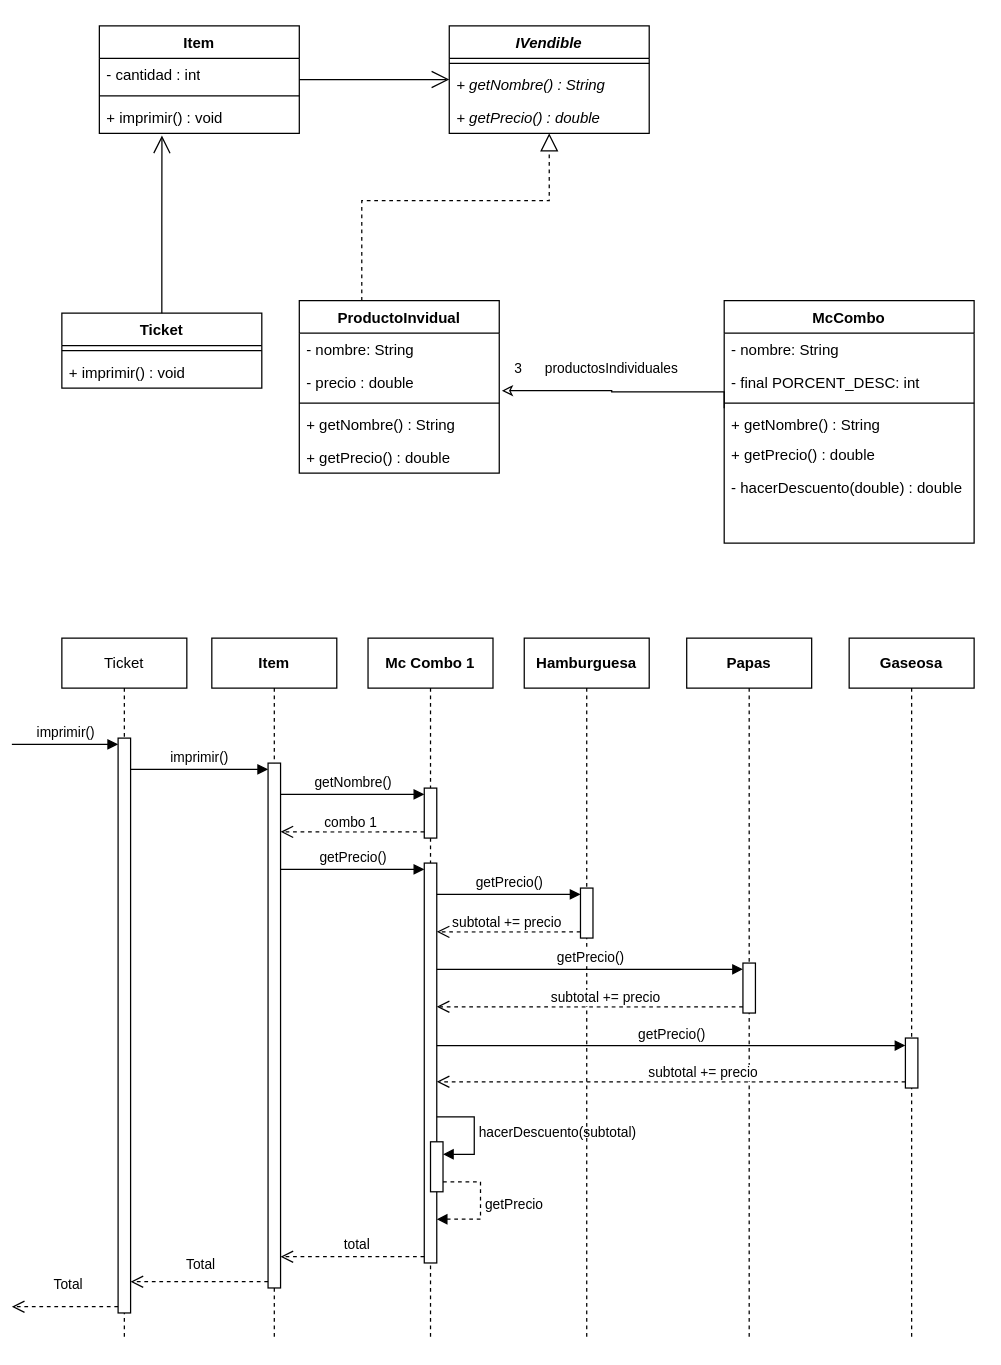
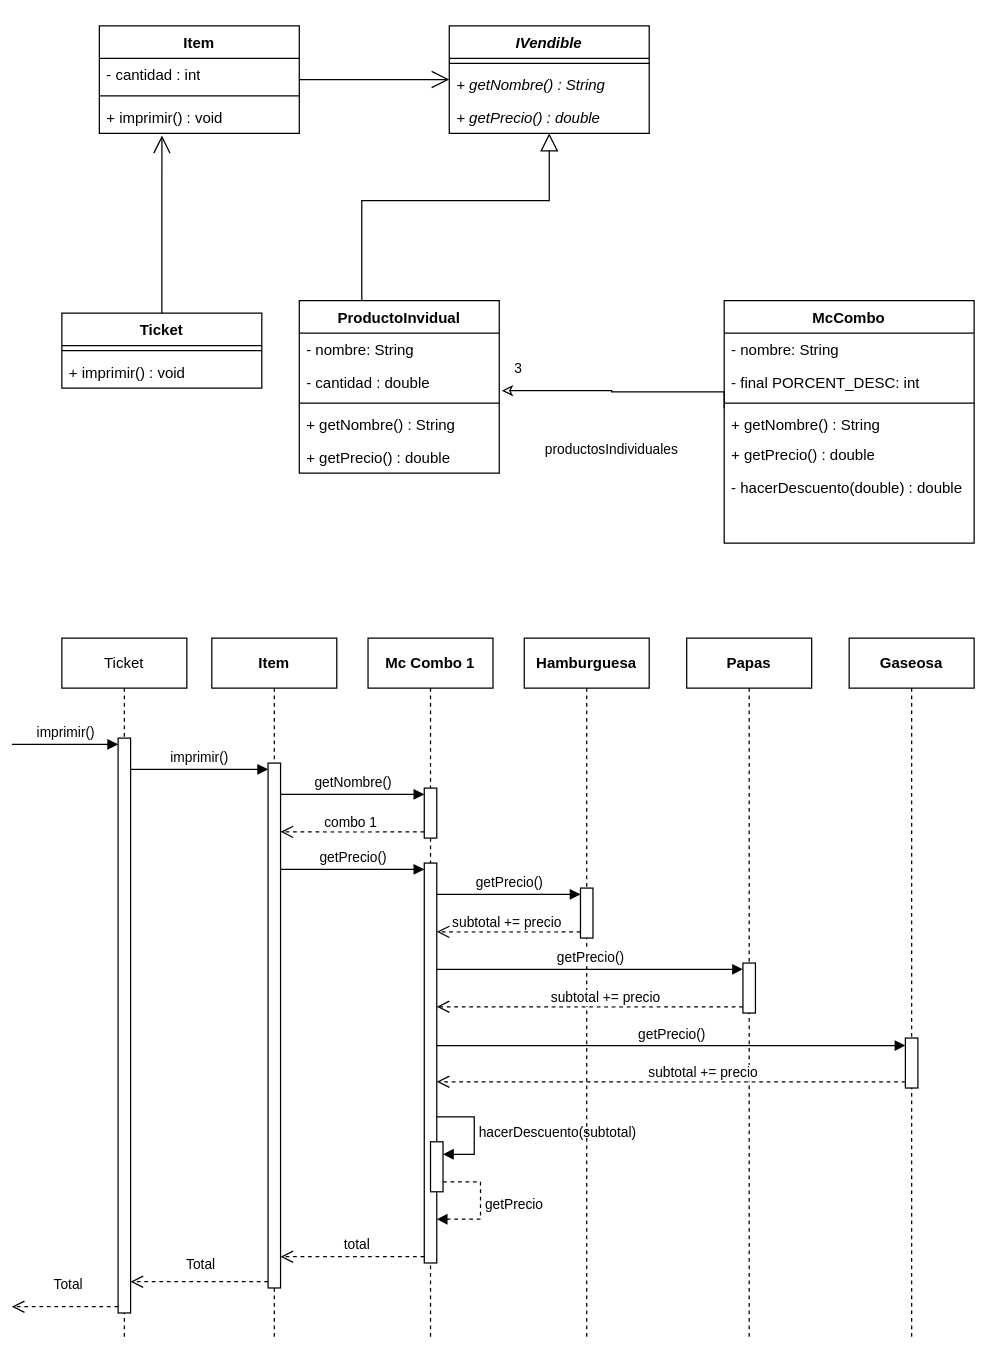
edge "ProductoInvidual" -> "IVendible": style dashed -> solid
node "productosIndividuales": moved (615, 363) -> (615, 444)
node "- precio : double": label "- precio : double" -> "- cantidad : double"
